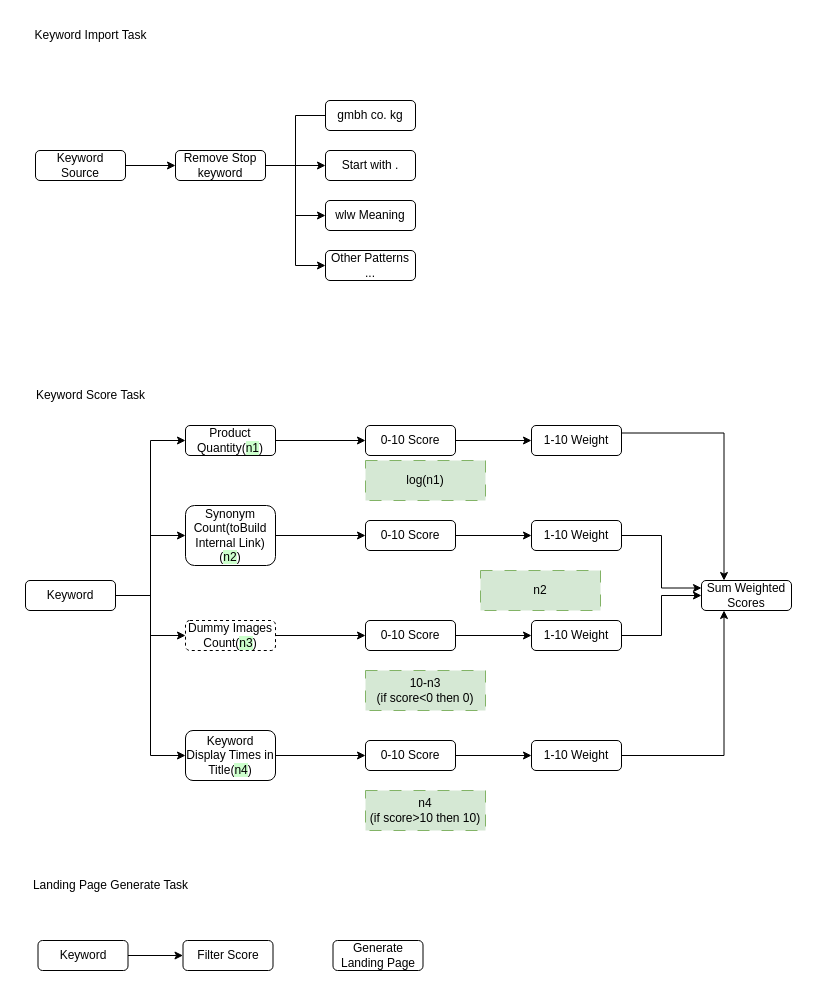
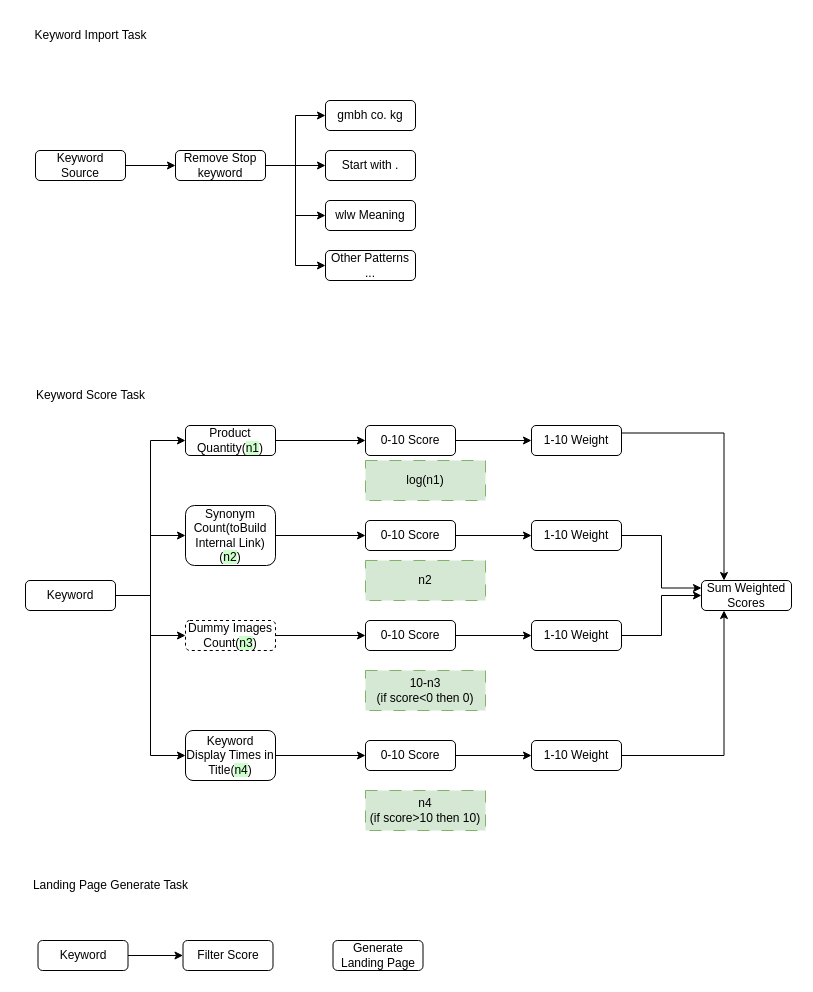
edge "gmbh co. kg" -- "Remove Stop keyword": arrowhead none -> classic
node "n2": moved (541, 591) -> (426, 581)
